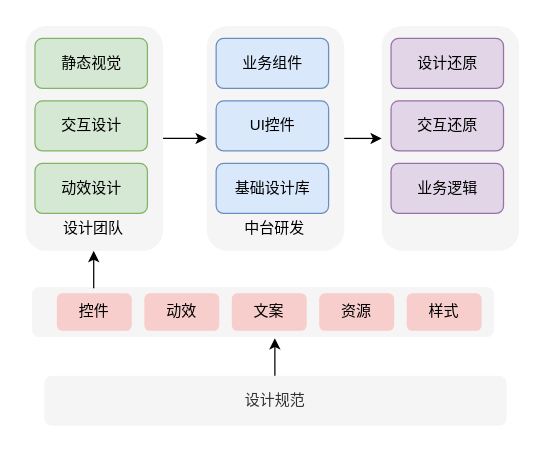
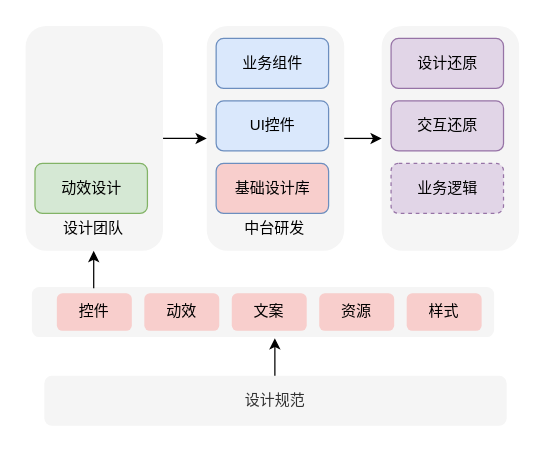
node "静态视觉": removed
node "交互设计": removed
node "基础设计库": fillcolor #dae8fc -> #f8cecc
node "业务逻辑": style solid -> dashed
